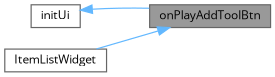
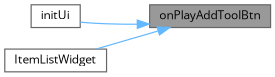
edge "onPlayAddToolBtn" -> "initUi": reversed
